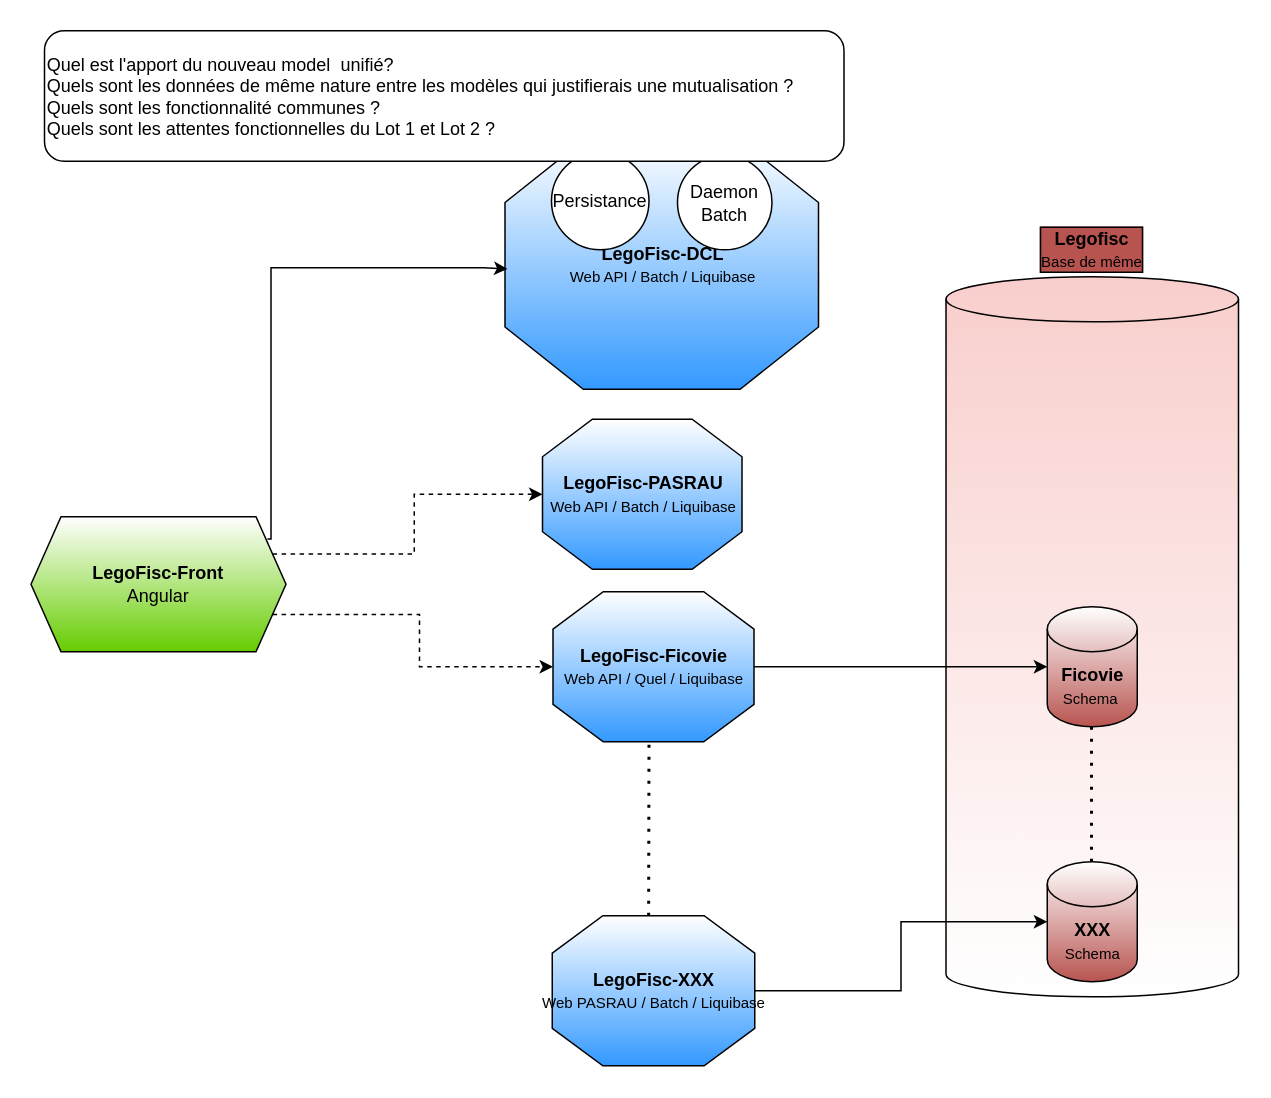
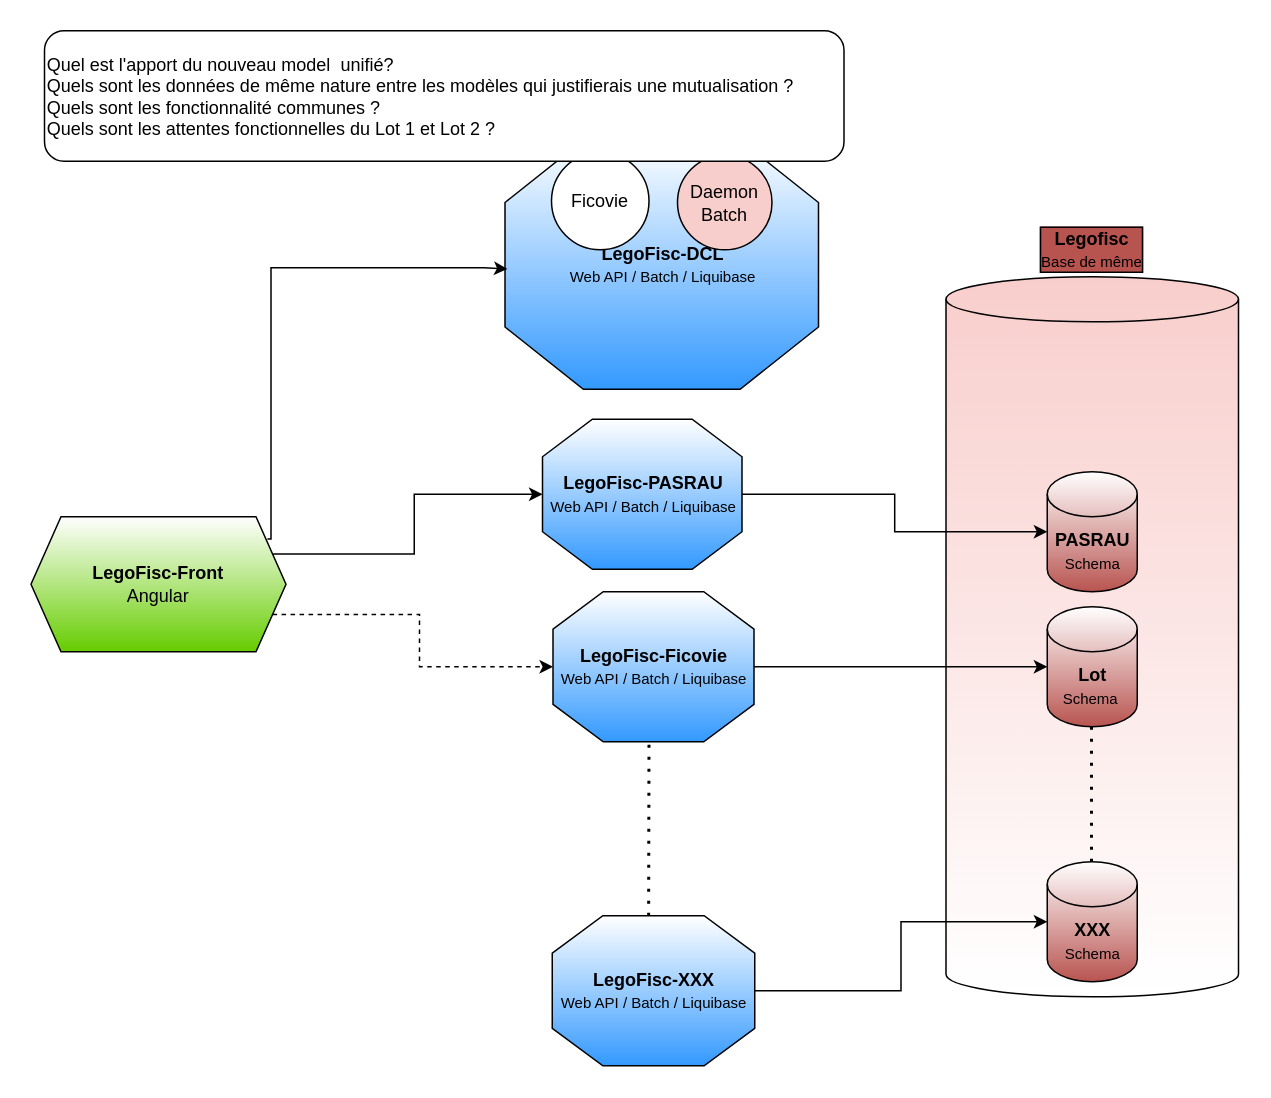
node "Persistance": label "Persistance" -> "Ficovie"
node "Daemon Batch": fillcolor #ffffff -> #f8cecc
edge "LegoFisc-PASRAU Web API / Batch / Liquibase" -> "PASRAU Schema": added
node "PASRAU Schema": added
edge "LegoFisc-Front Angular" -> "LegoFisc-PASRAU Web API / Batch / Liquibase": style dashed -> solid
node "LegoFisc-Ficovie Web API / Quel / Liquibase": label "LegoFisc-Ficovie Web API / Quel / Liquibase" -> "LegoFisc-Ficovie Web API / Batch / Liquibase"
node "Ficovie Schema": label "Ficovie Schema" -> "Lot Schema"
node "LegoFisc-XXX Web PASRAU / Batch / Liquibase": label "LegoFisc-XXX Web PASRAU / Batch / Liquibase" -> "LegoFisc-XXX Web API / Batch / Liquibase"
